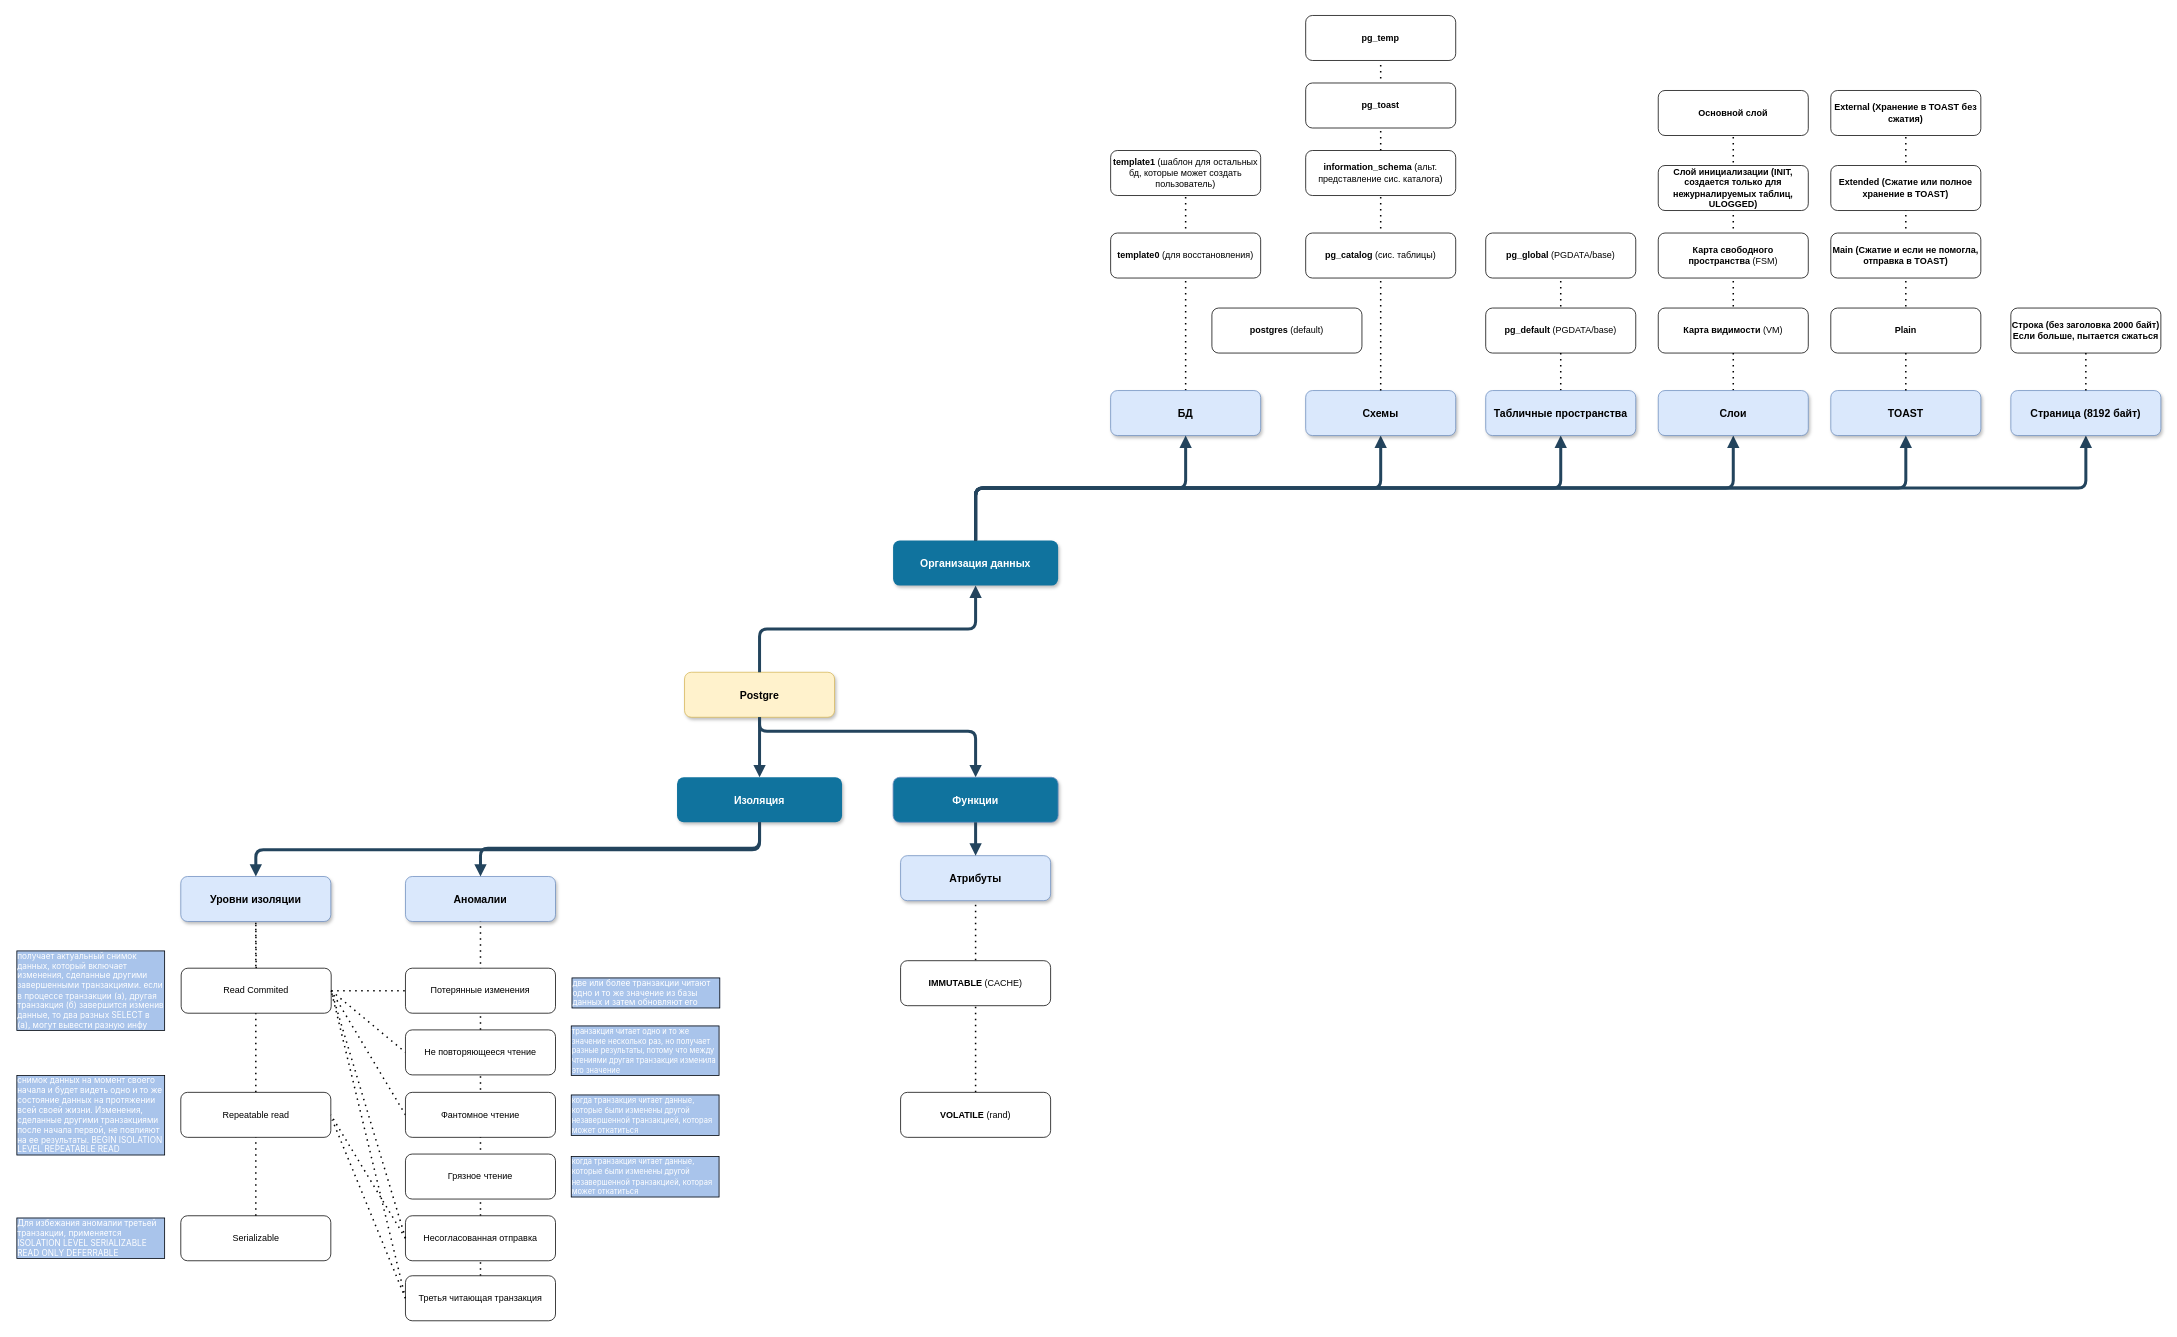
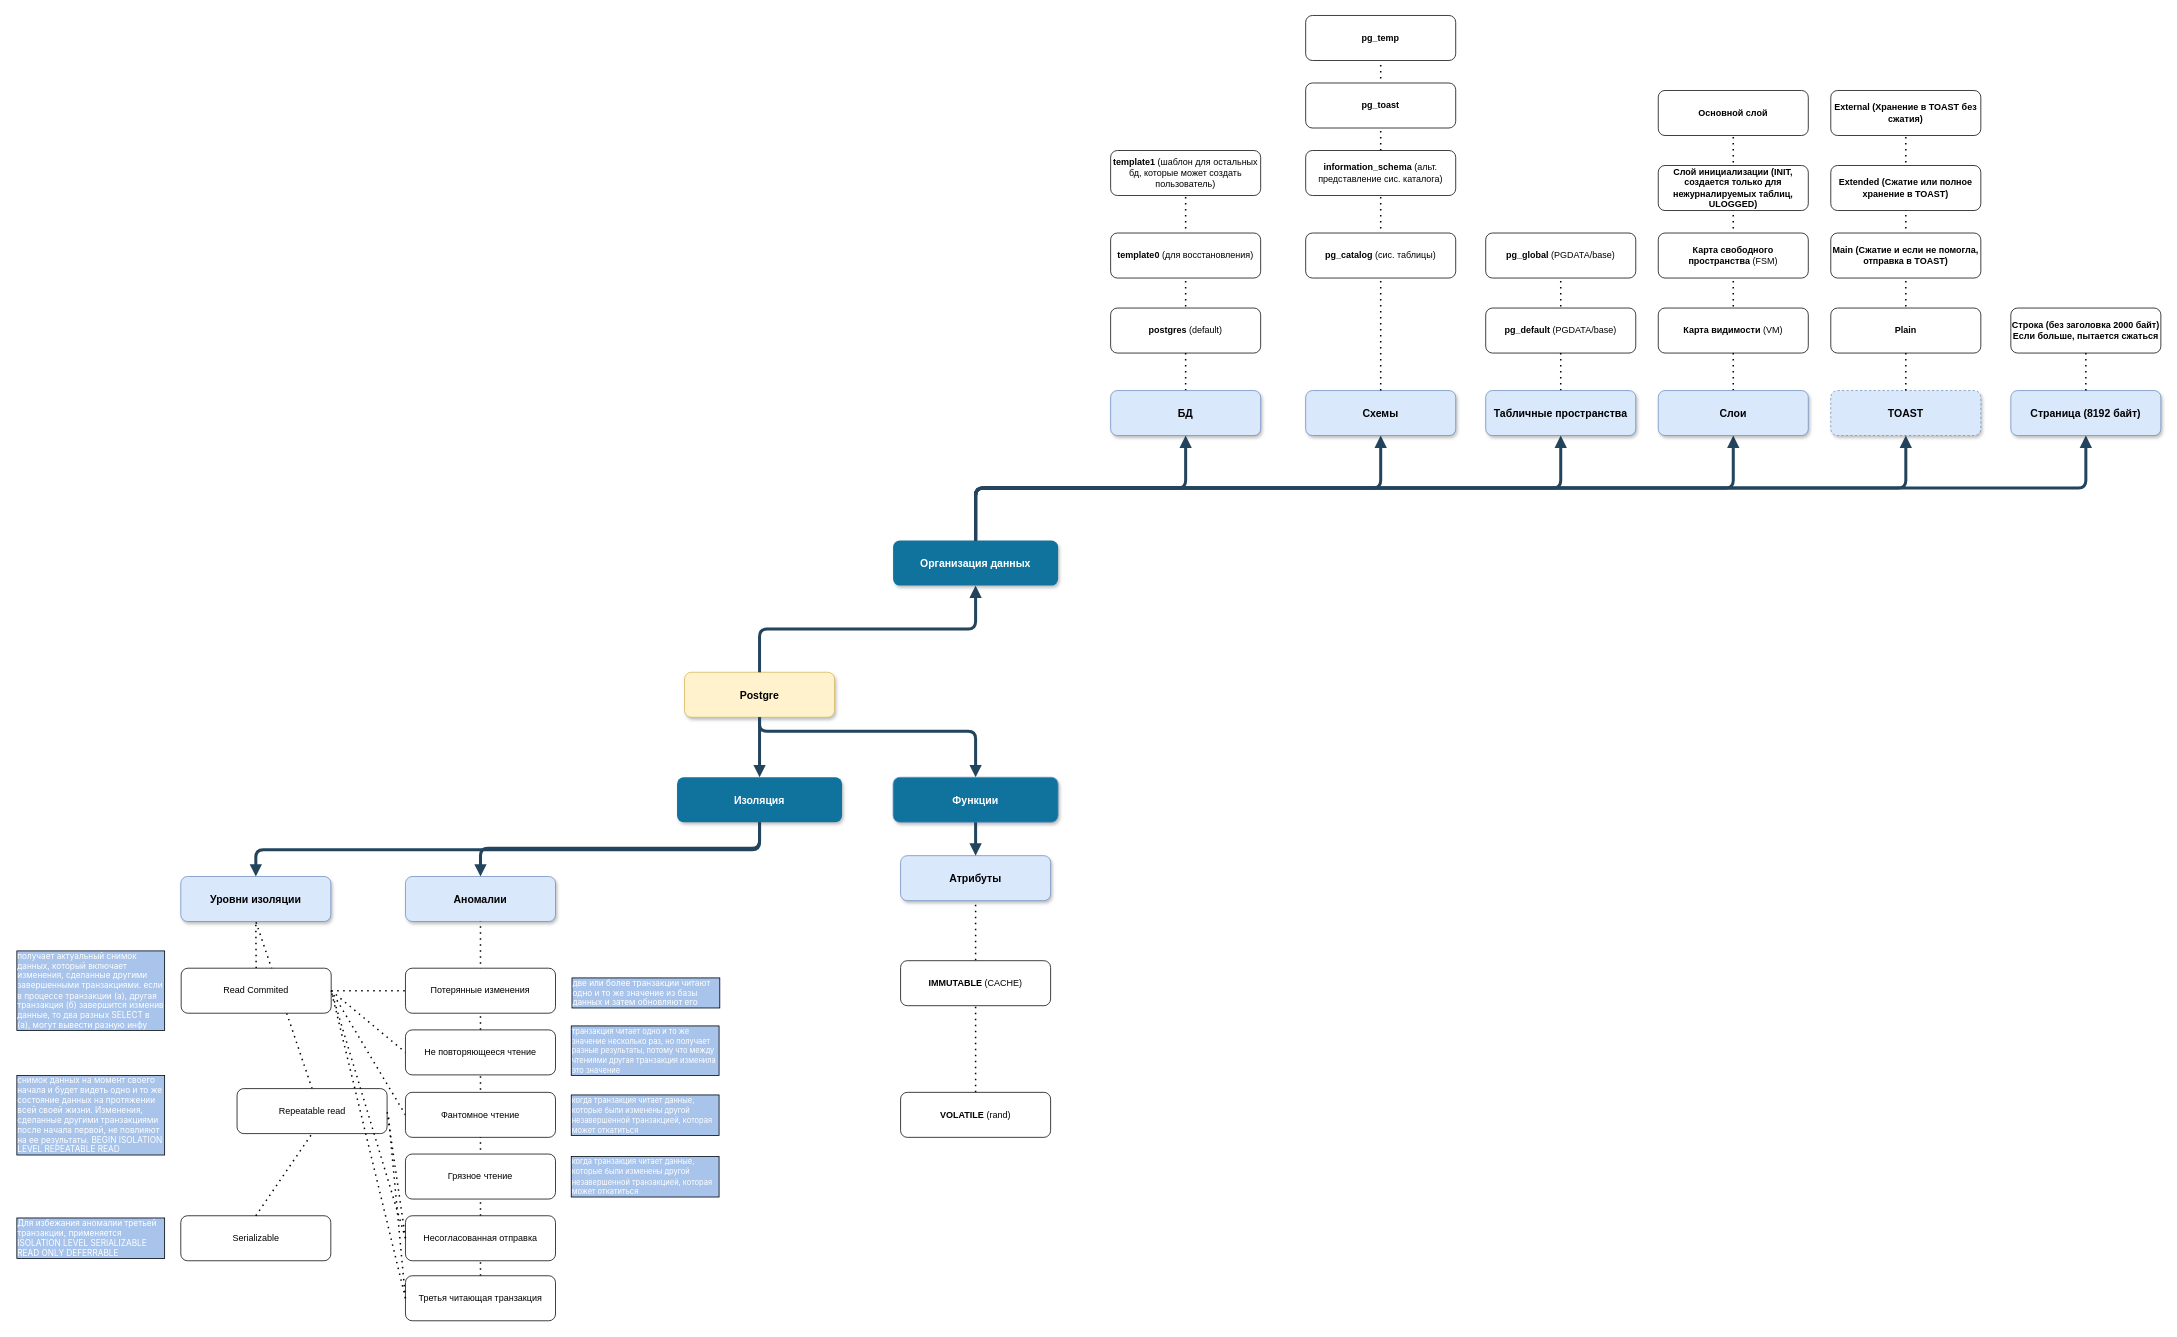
node "postgres (default)": moved (1287, 330) -> (1185, 330)
node "TOAST": style solid -> dashed
node "Repeatable read": moved (256, 1115) -> (312, 1111)
